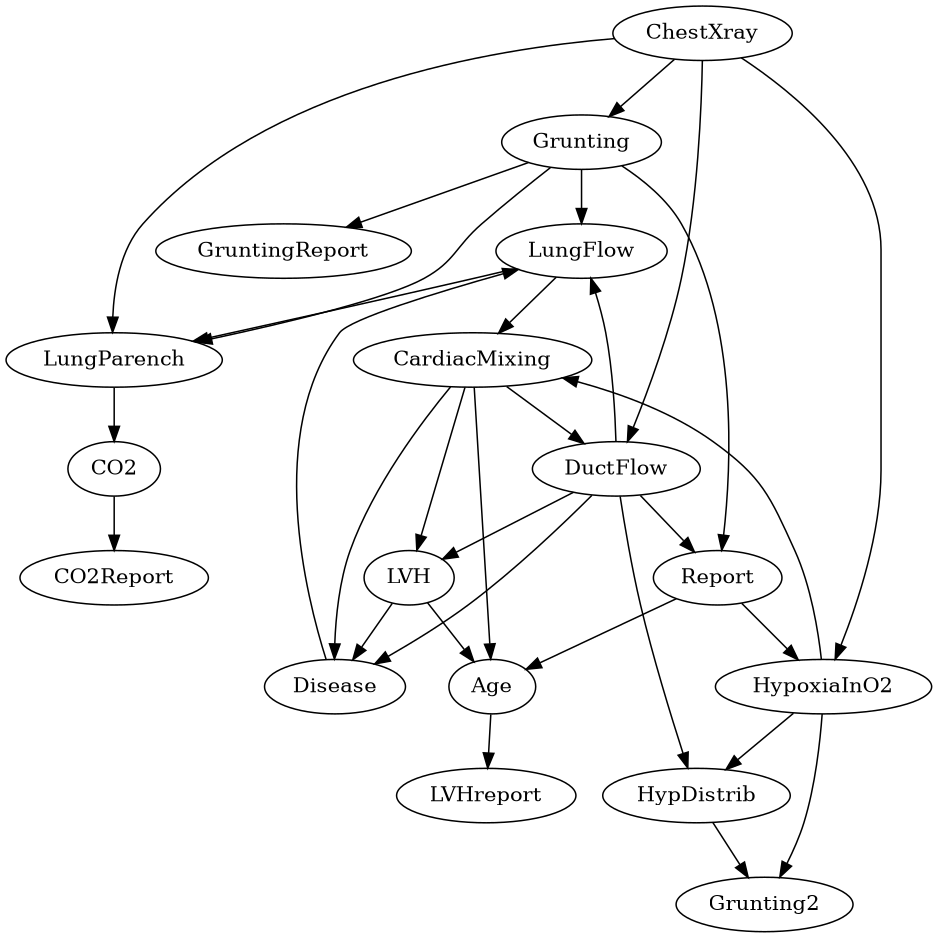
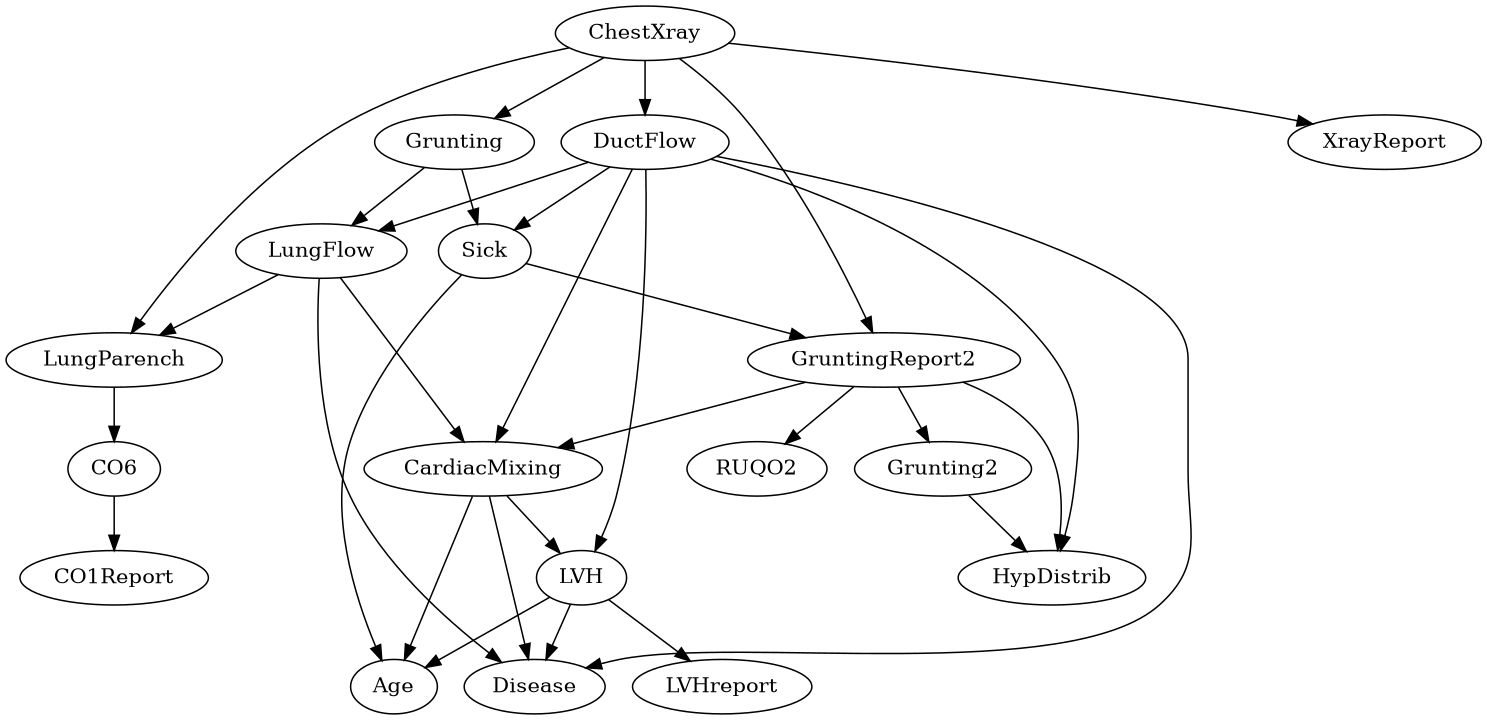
node "XrayReport": added
node "GruntingReport": removed
edge "Grunting" -> "LungParench": removed
edge "Disease" -> "LungFlow": reversed
edge "CardiacMixing" -> "DuctFlow": reversed
node "CO2": label "CO2" -> "CO6"
node "RUQO2": added
node "CO2Report": label "CO2Report" -> "CO1Report"
node "Report": label "Report" -> "Sick"
node "HypoxiaInO2": label "HypoxiaInO2" -> "GruntingReport2"
edge "Age" -> "LVHreport": now "LVH" -> "LVHreport"
edge "HypDistrib" -> "Grunting2": reversed
